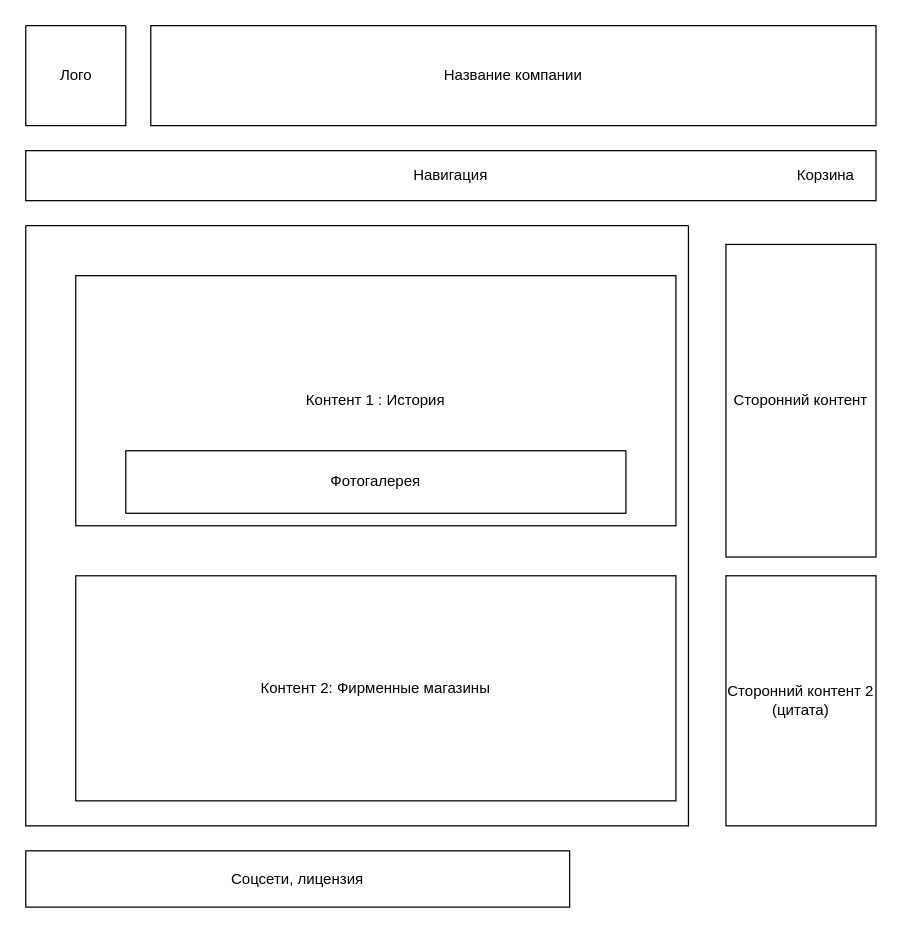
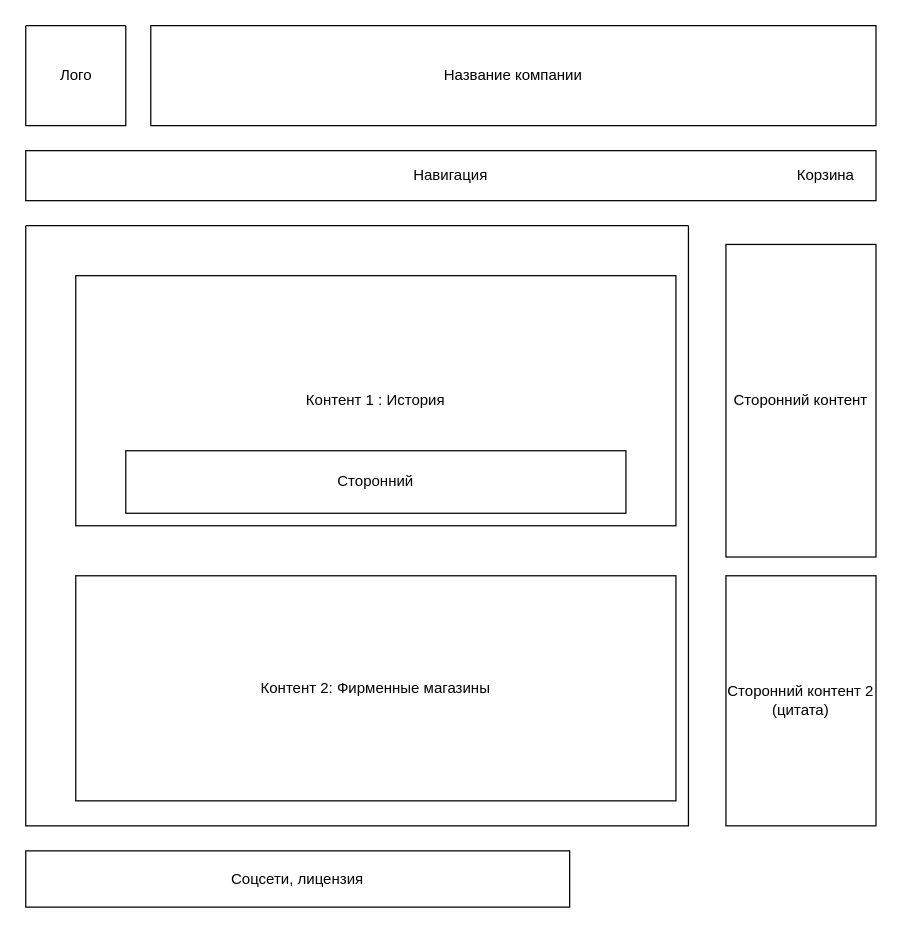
node "Фотогалерея": label "Фотогалерея" -> "Сторонний"
